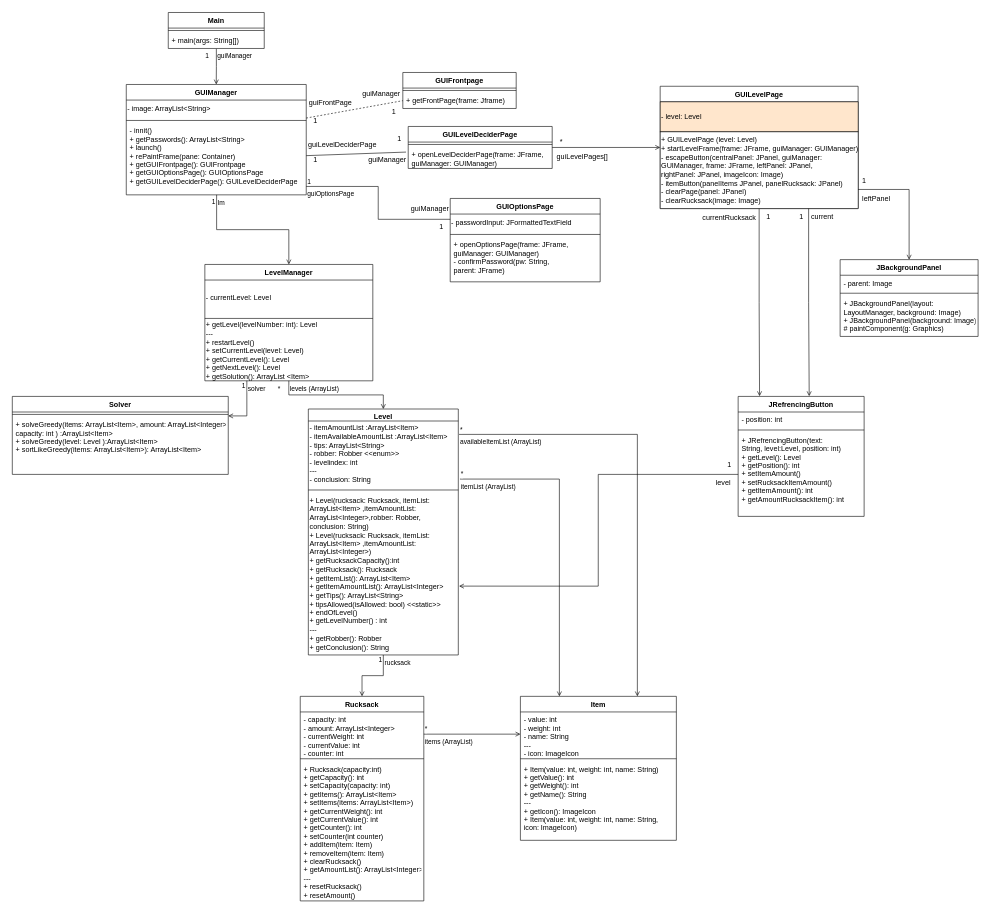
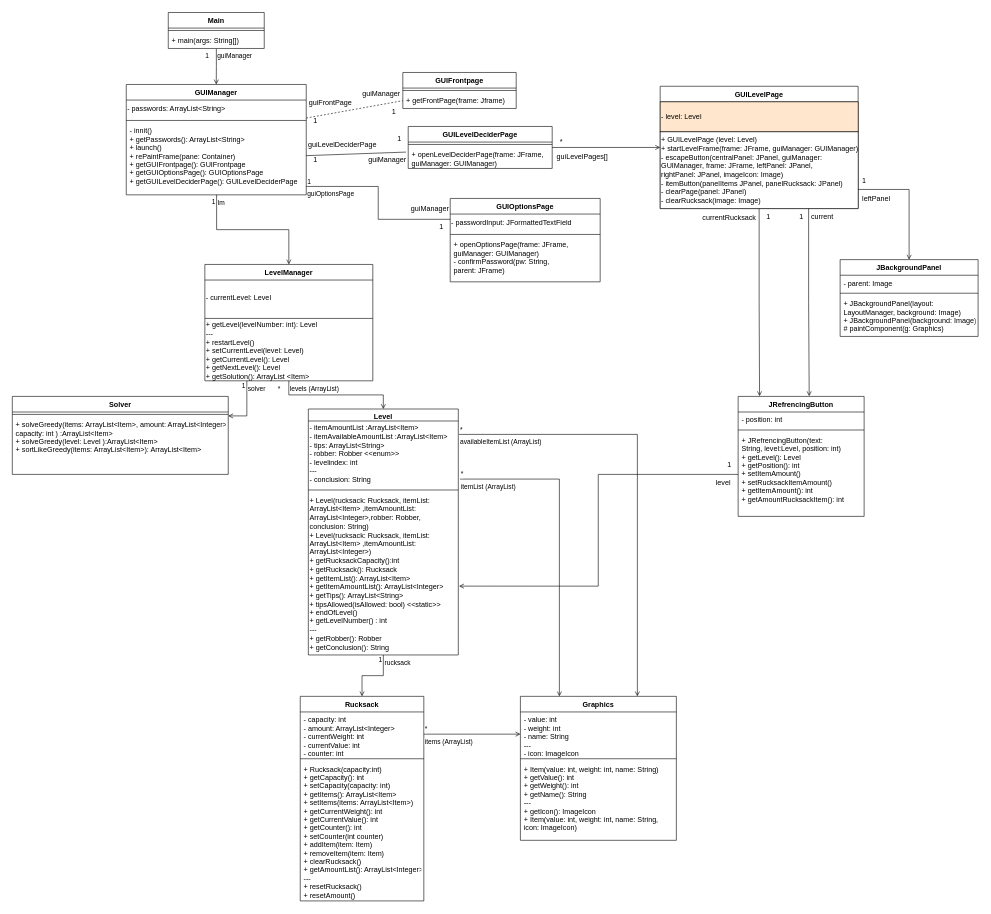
node "- image: ArrayList<String>": label "- image: ArrayList<String>" -> "- passwords: ArrayList<String>"
node "Item": label "Item" -> "Graphics"
